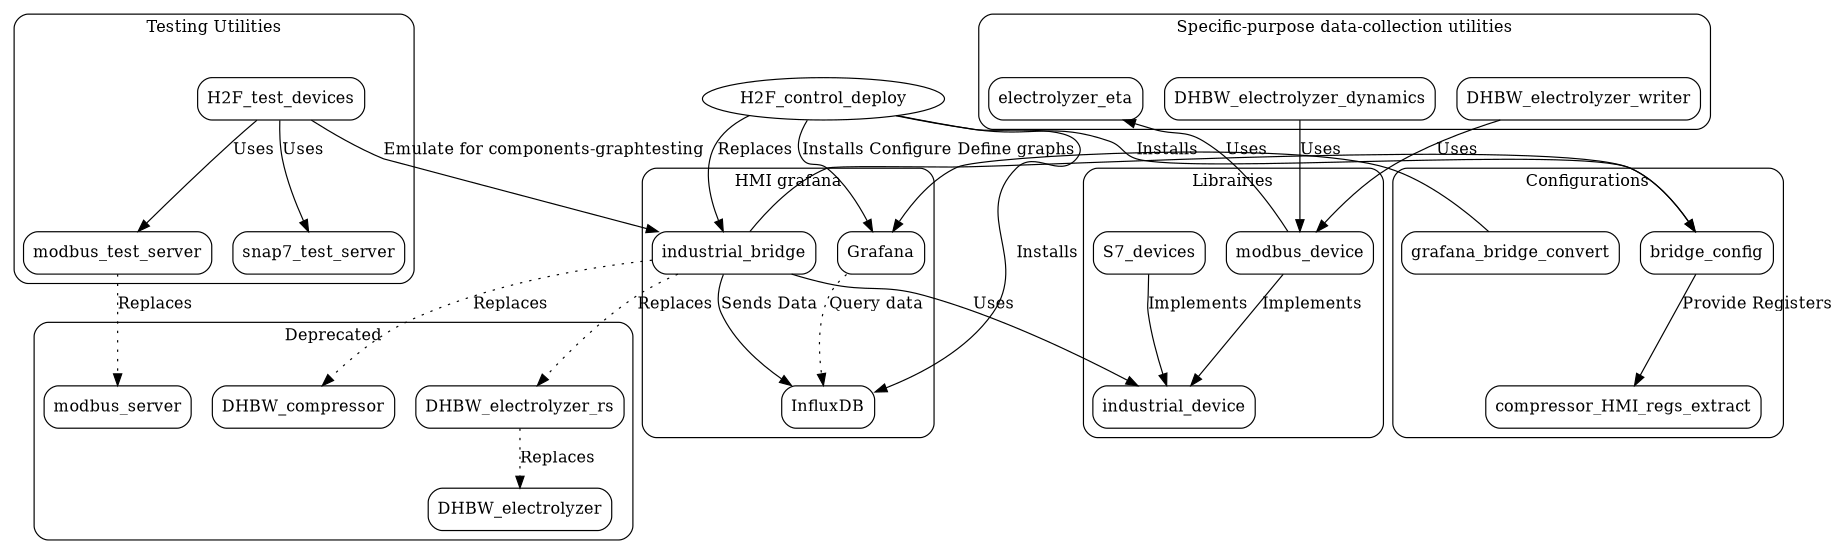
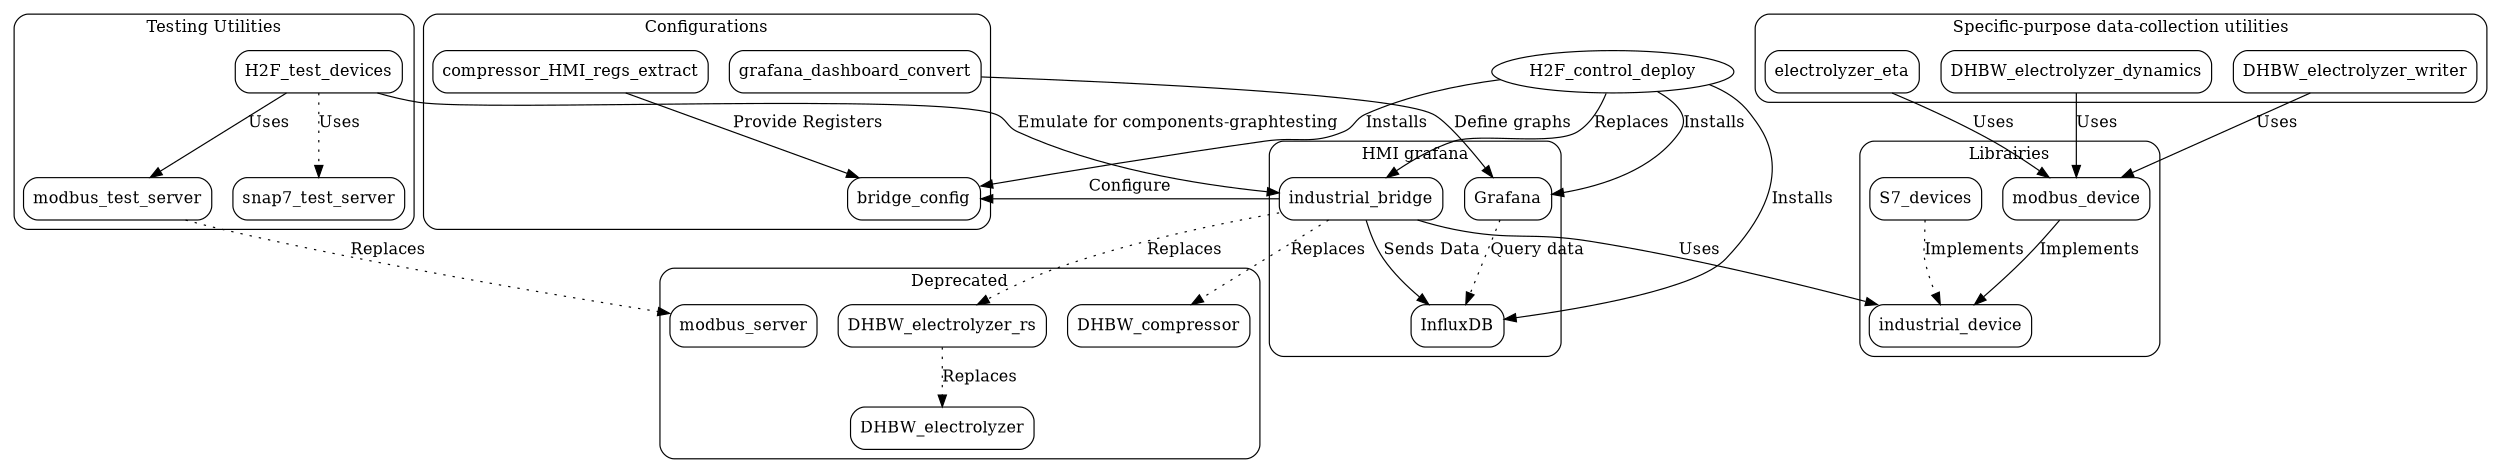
edge "modbus_device" -> "electrolyzer_eta": reversed
edge "H2F_test_devices" -> "snap7_test_server": style solid -> dotted
node "grafana_bridge_convert": label "grafana_bridge_convert" -> "grafana_dashboard_convert"
edge "S7_devices" -> "industrial_device": style solid -> dotted
edge "bridge_config" -> "compressor_HMI_regs_extract": reversed
